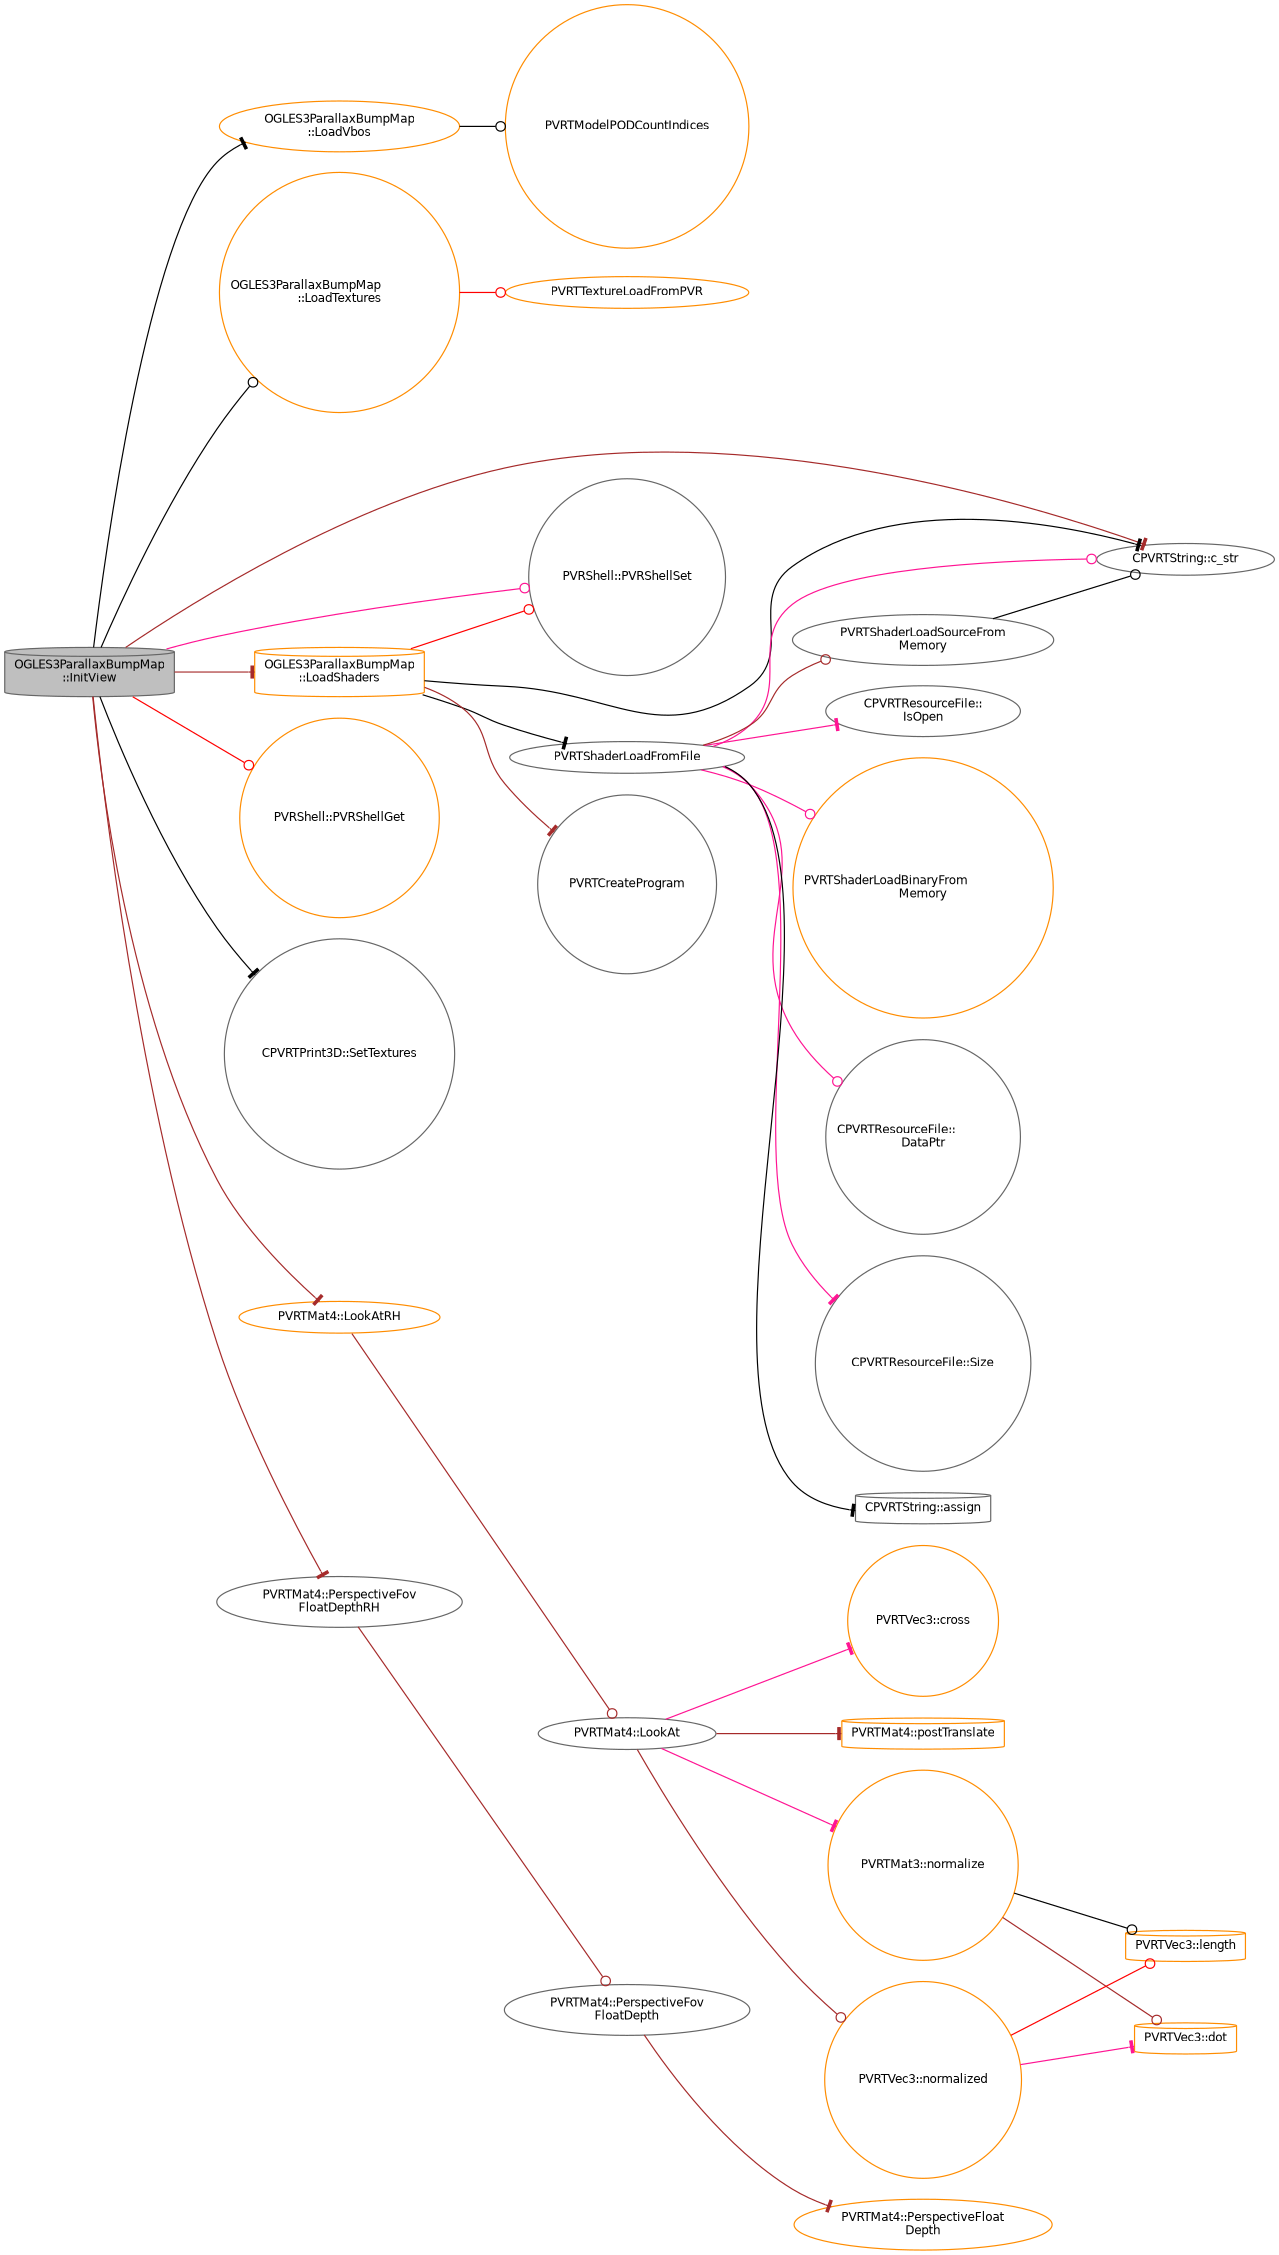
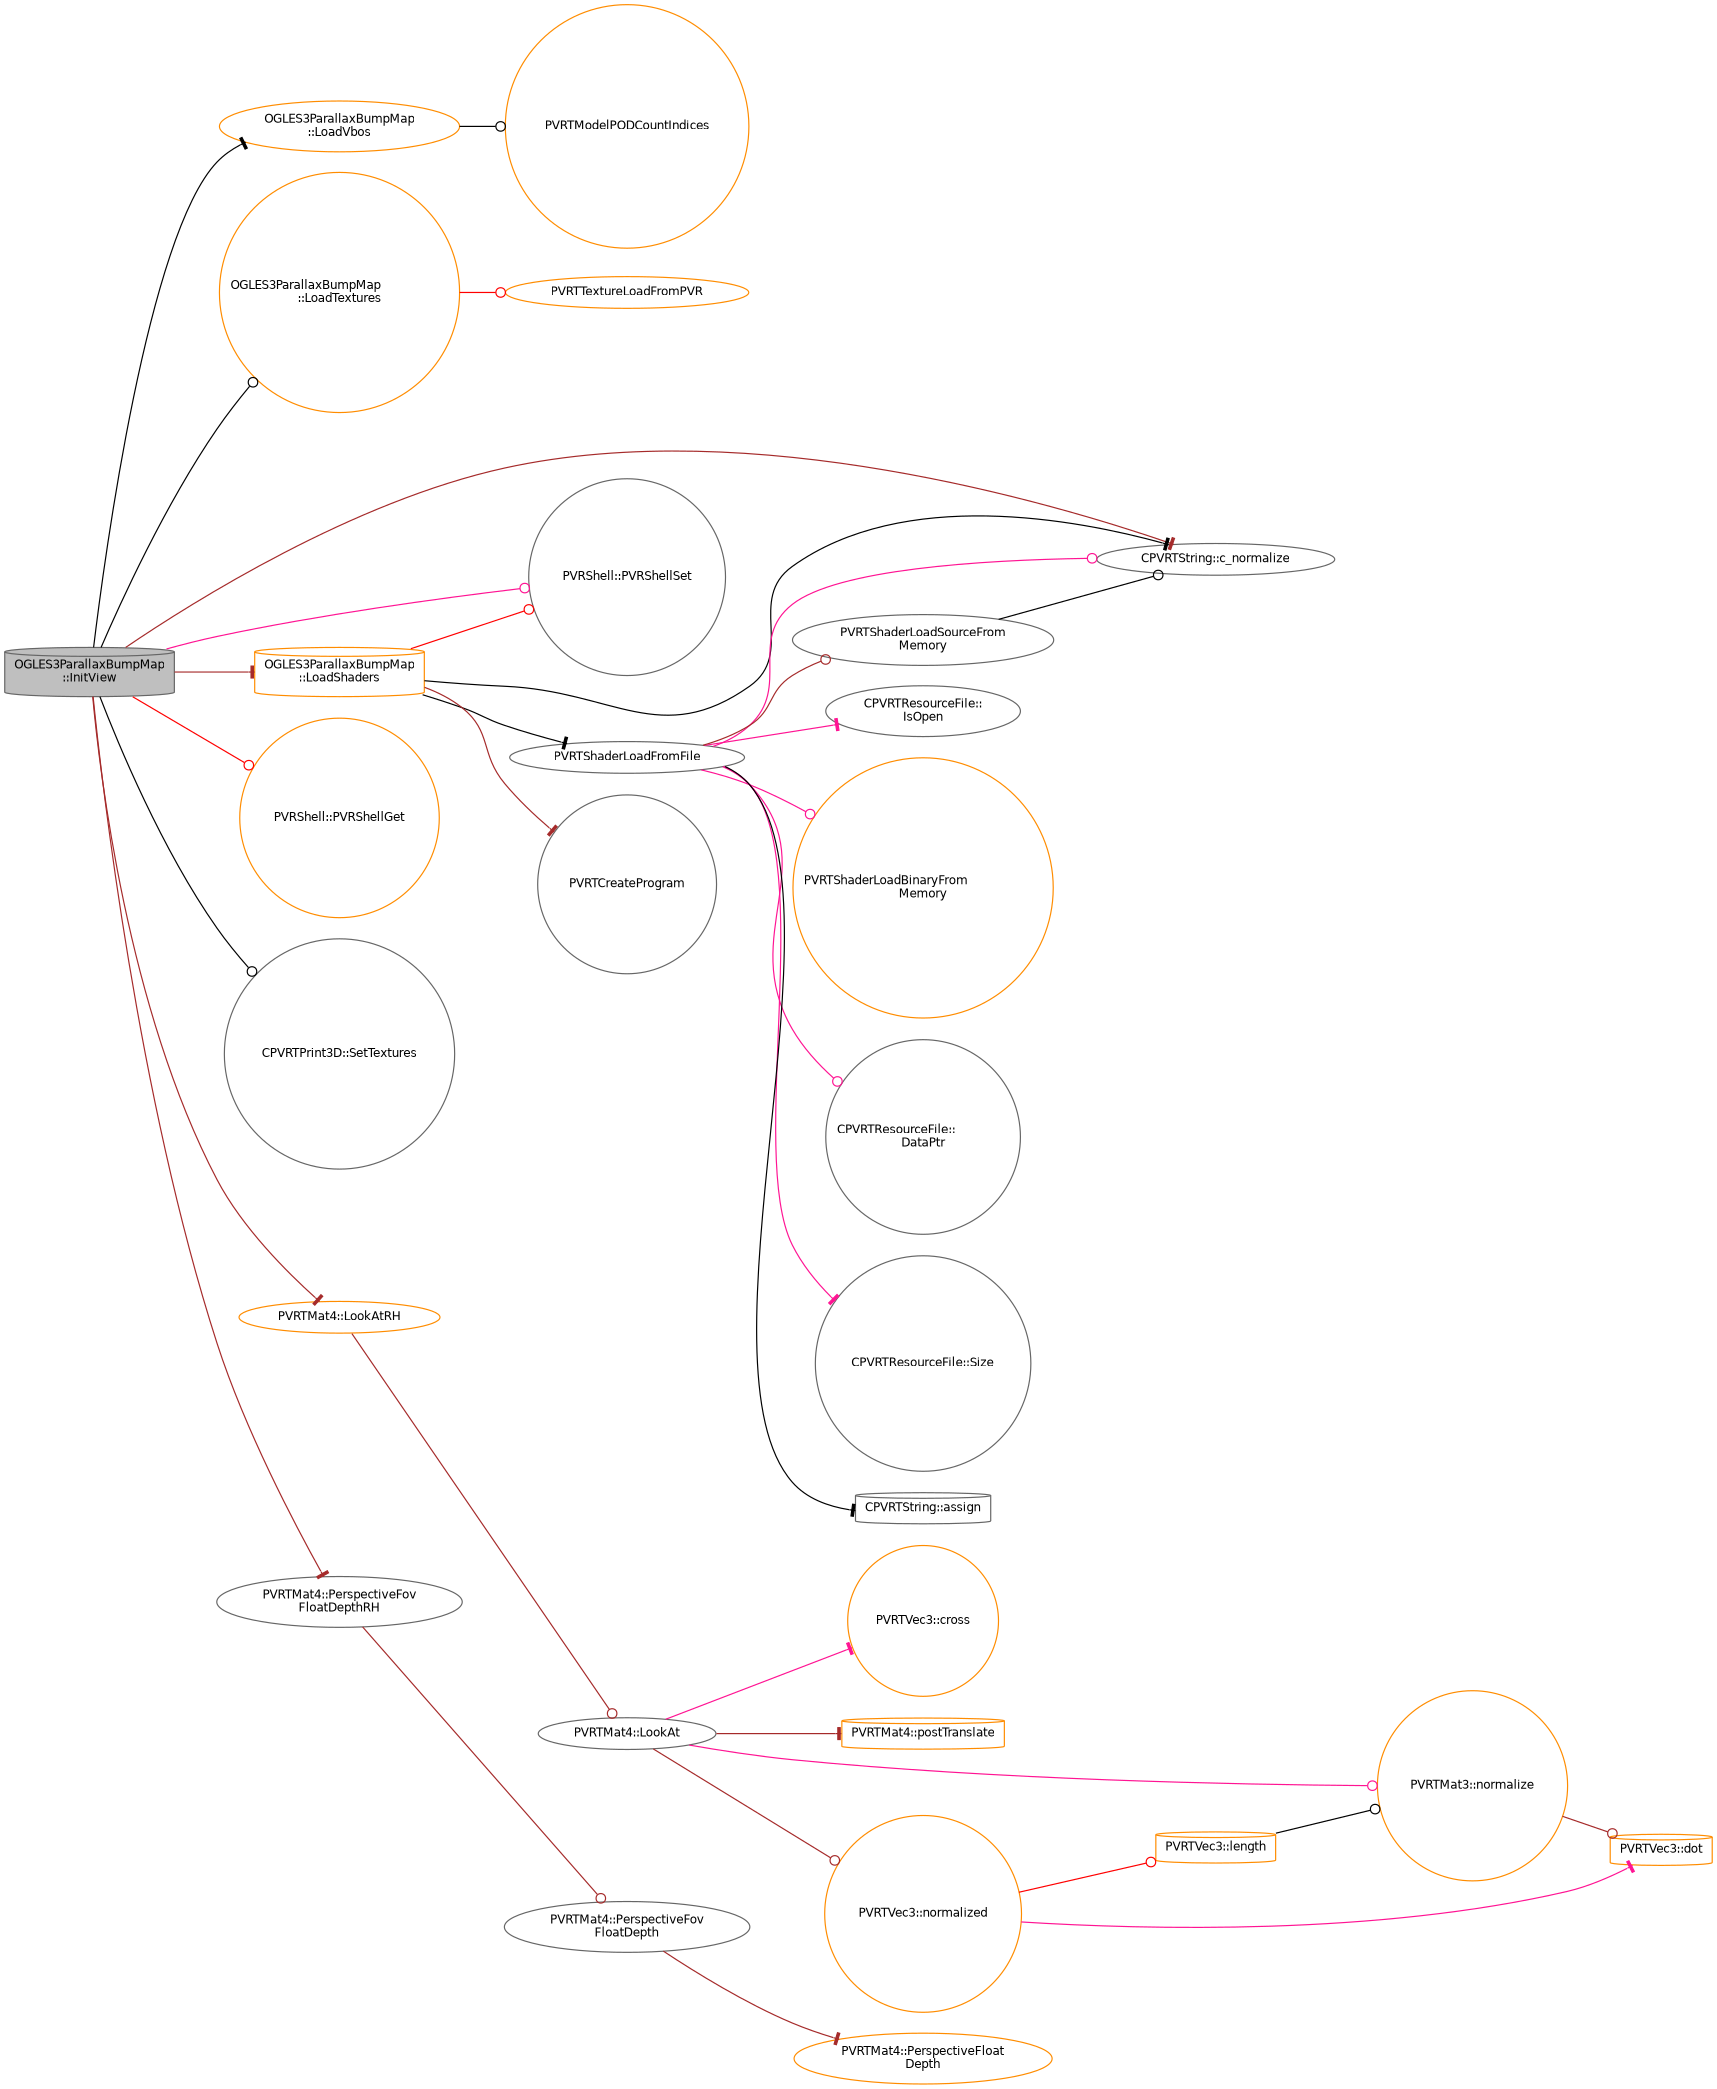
node "CPVRTString::c_str": label "CPVRTString::c_str" -> "CPVRTString::c_normalize"
edge "OGLES3ParallaxBumpMap ::InitView" -> "CPVRTPrint3D::SetTextures": arrowhead tee -> odot
edge "PVRTMat4::LookAt" -> "PVRTMat3::normalize": arrowhead tee -> odot
edge "PVRTMat3::normalize" -> "PVRTVec3::length": reversed
